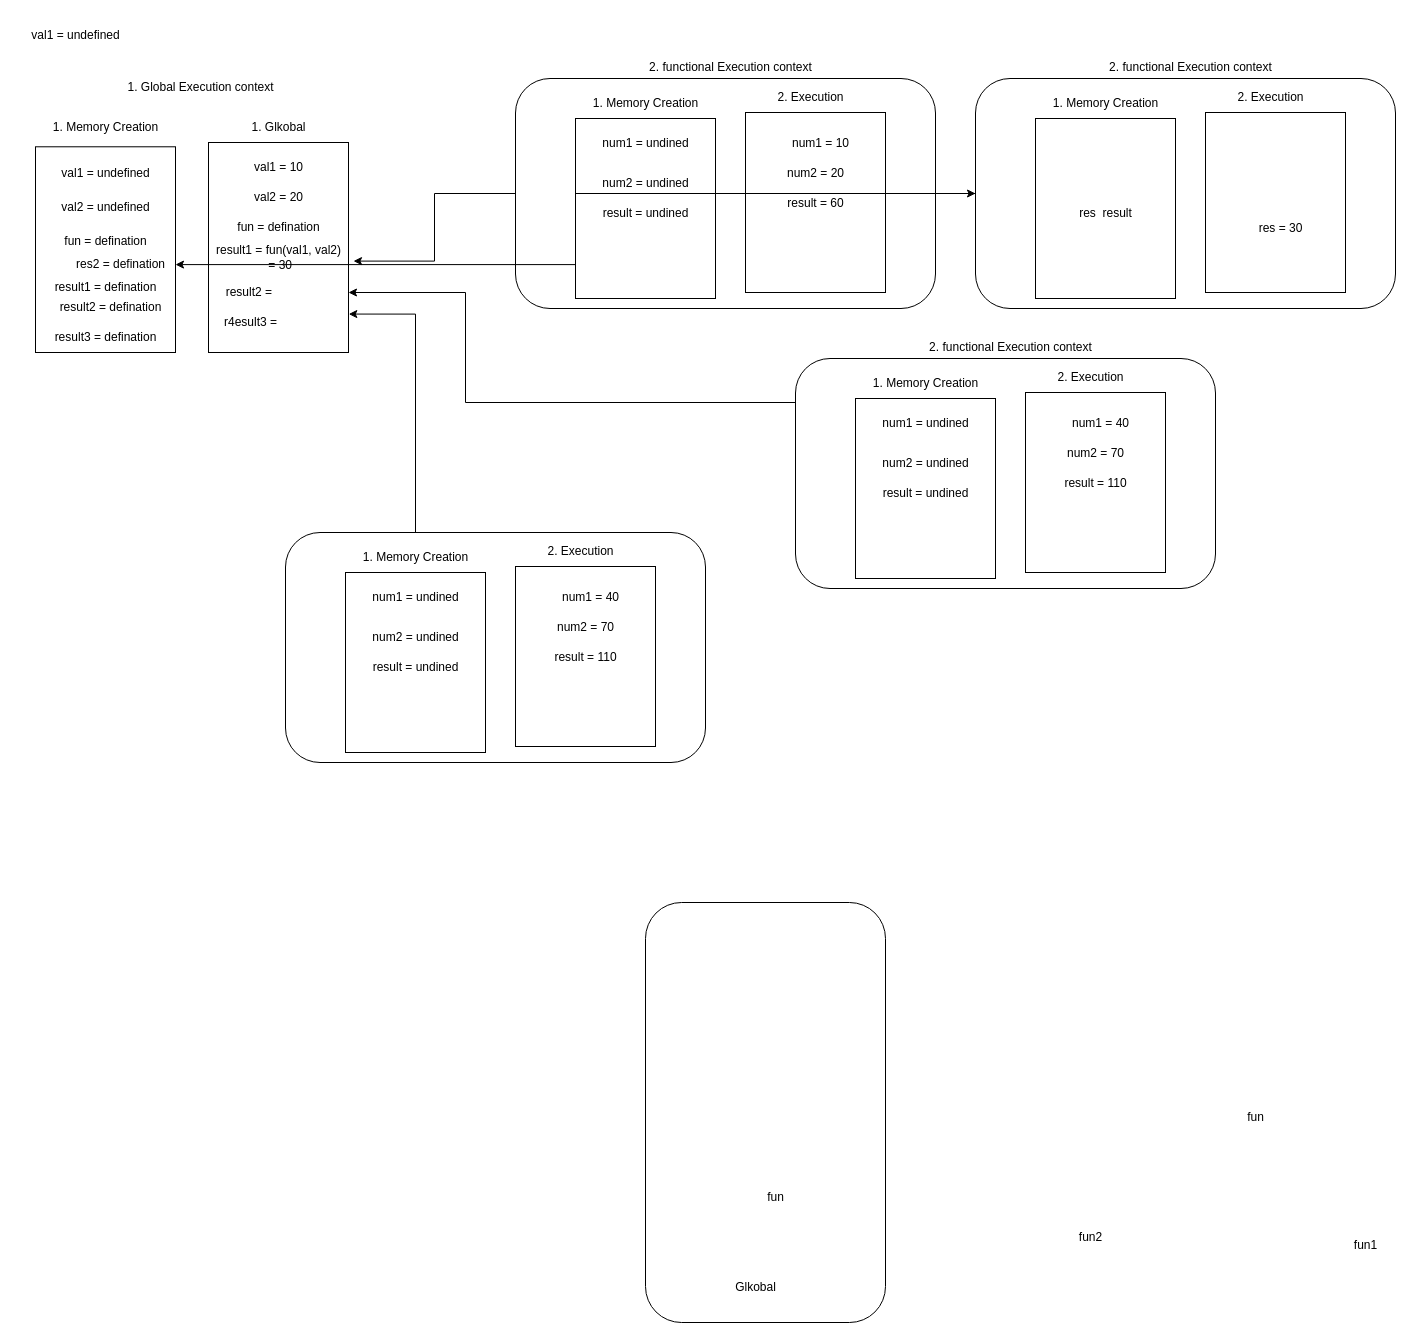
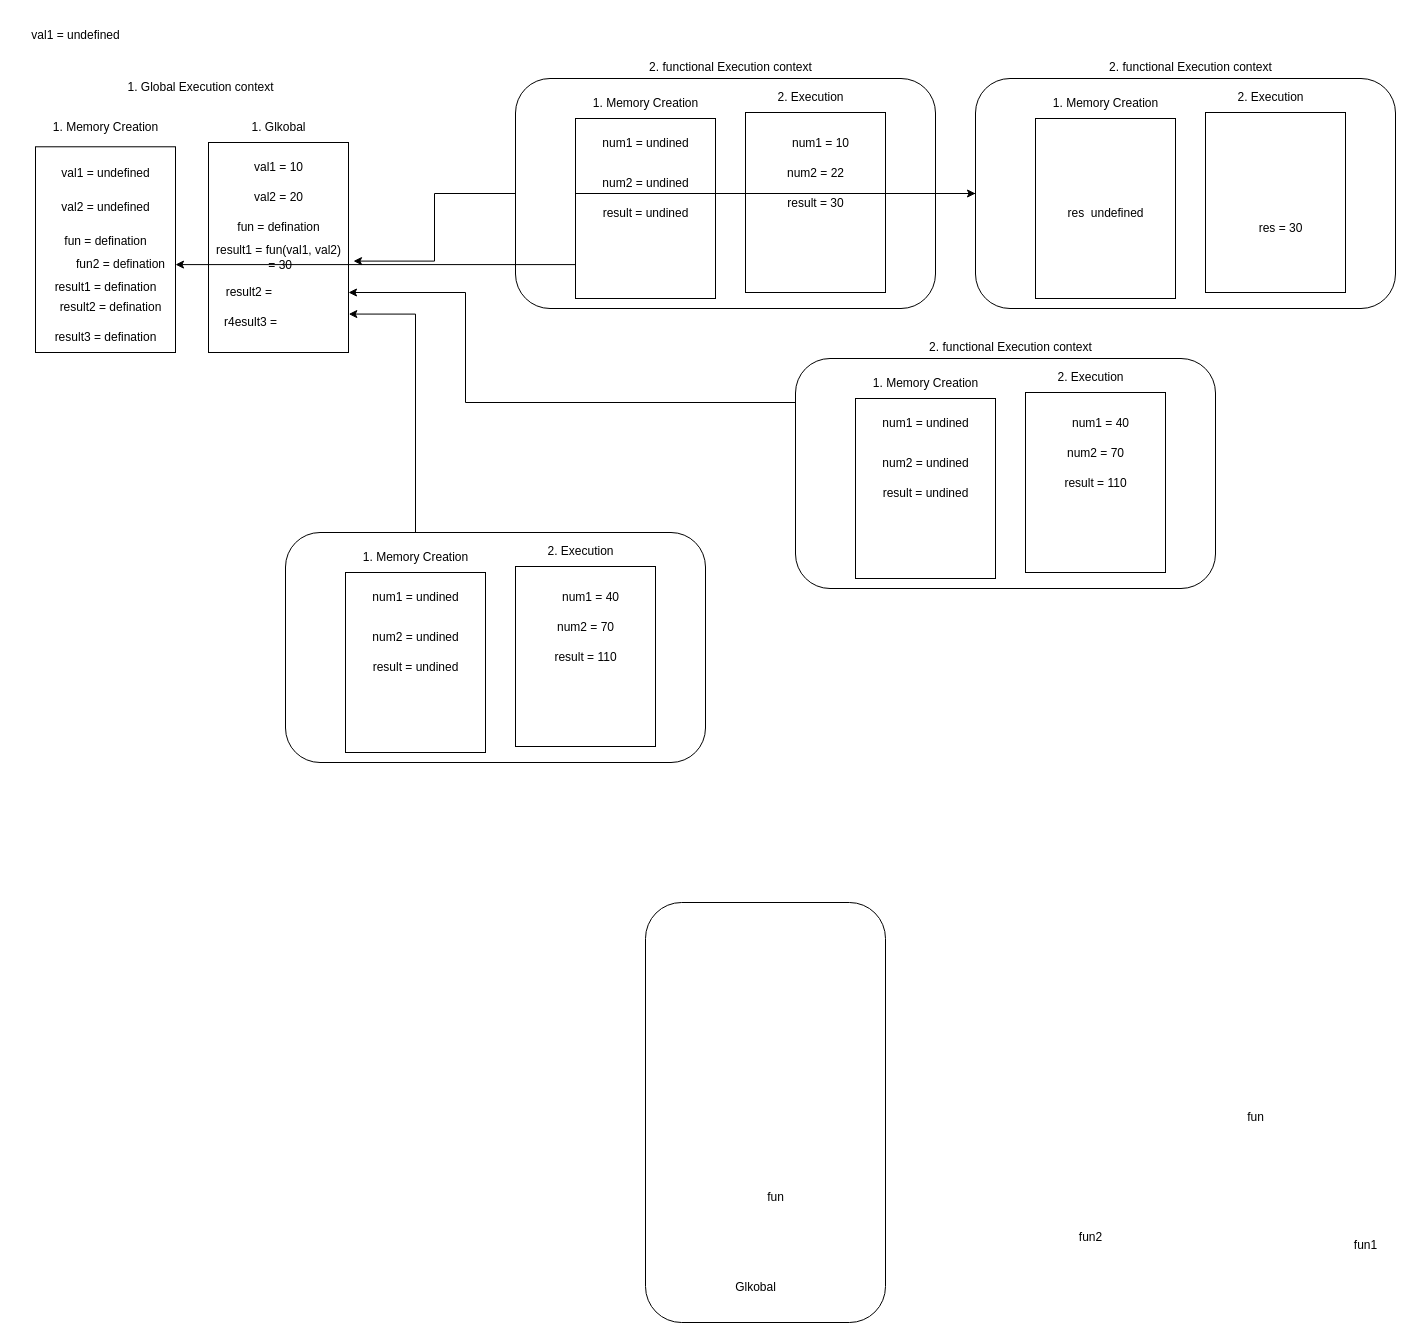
node "num2 = 20": label "num2 = 20" -> "num2 = 22"
node "result = 60": label "result = 60" -> "result = 30"
node "res result": label "res result" -> "res undefined"
node "res2 = defination": label "res2 = defination" -> "fun2 = defination"
